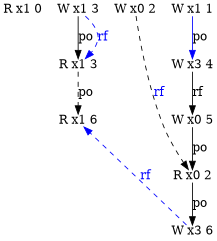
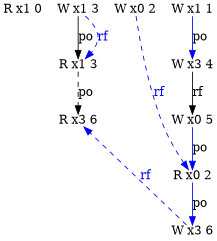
edge "W x0 2" -> "R x0 2": color black -> blue
node "R x1 6": label "R x1 6" -> "R x3 6"
edge "W x0 5" -> "R x0 2": color black -> blue
edge "R x0 2" -> "W x3 6": color black -> blue
